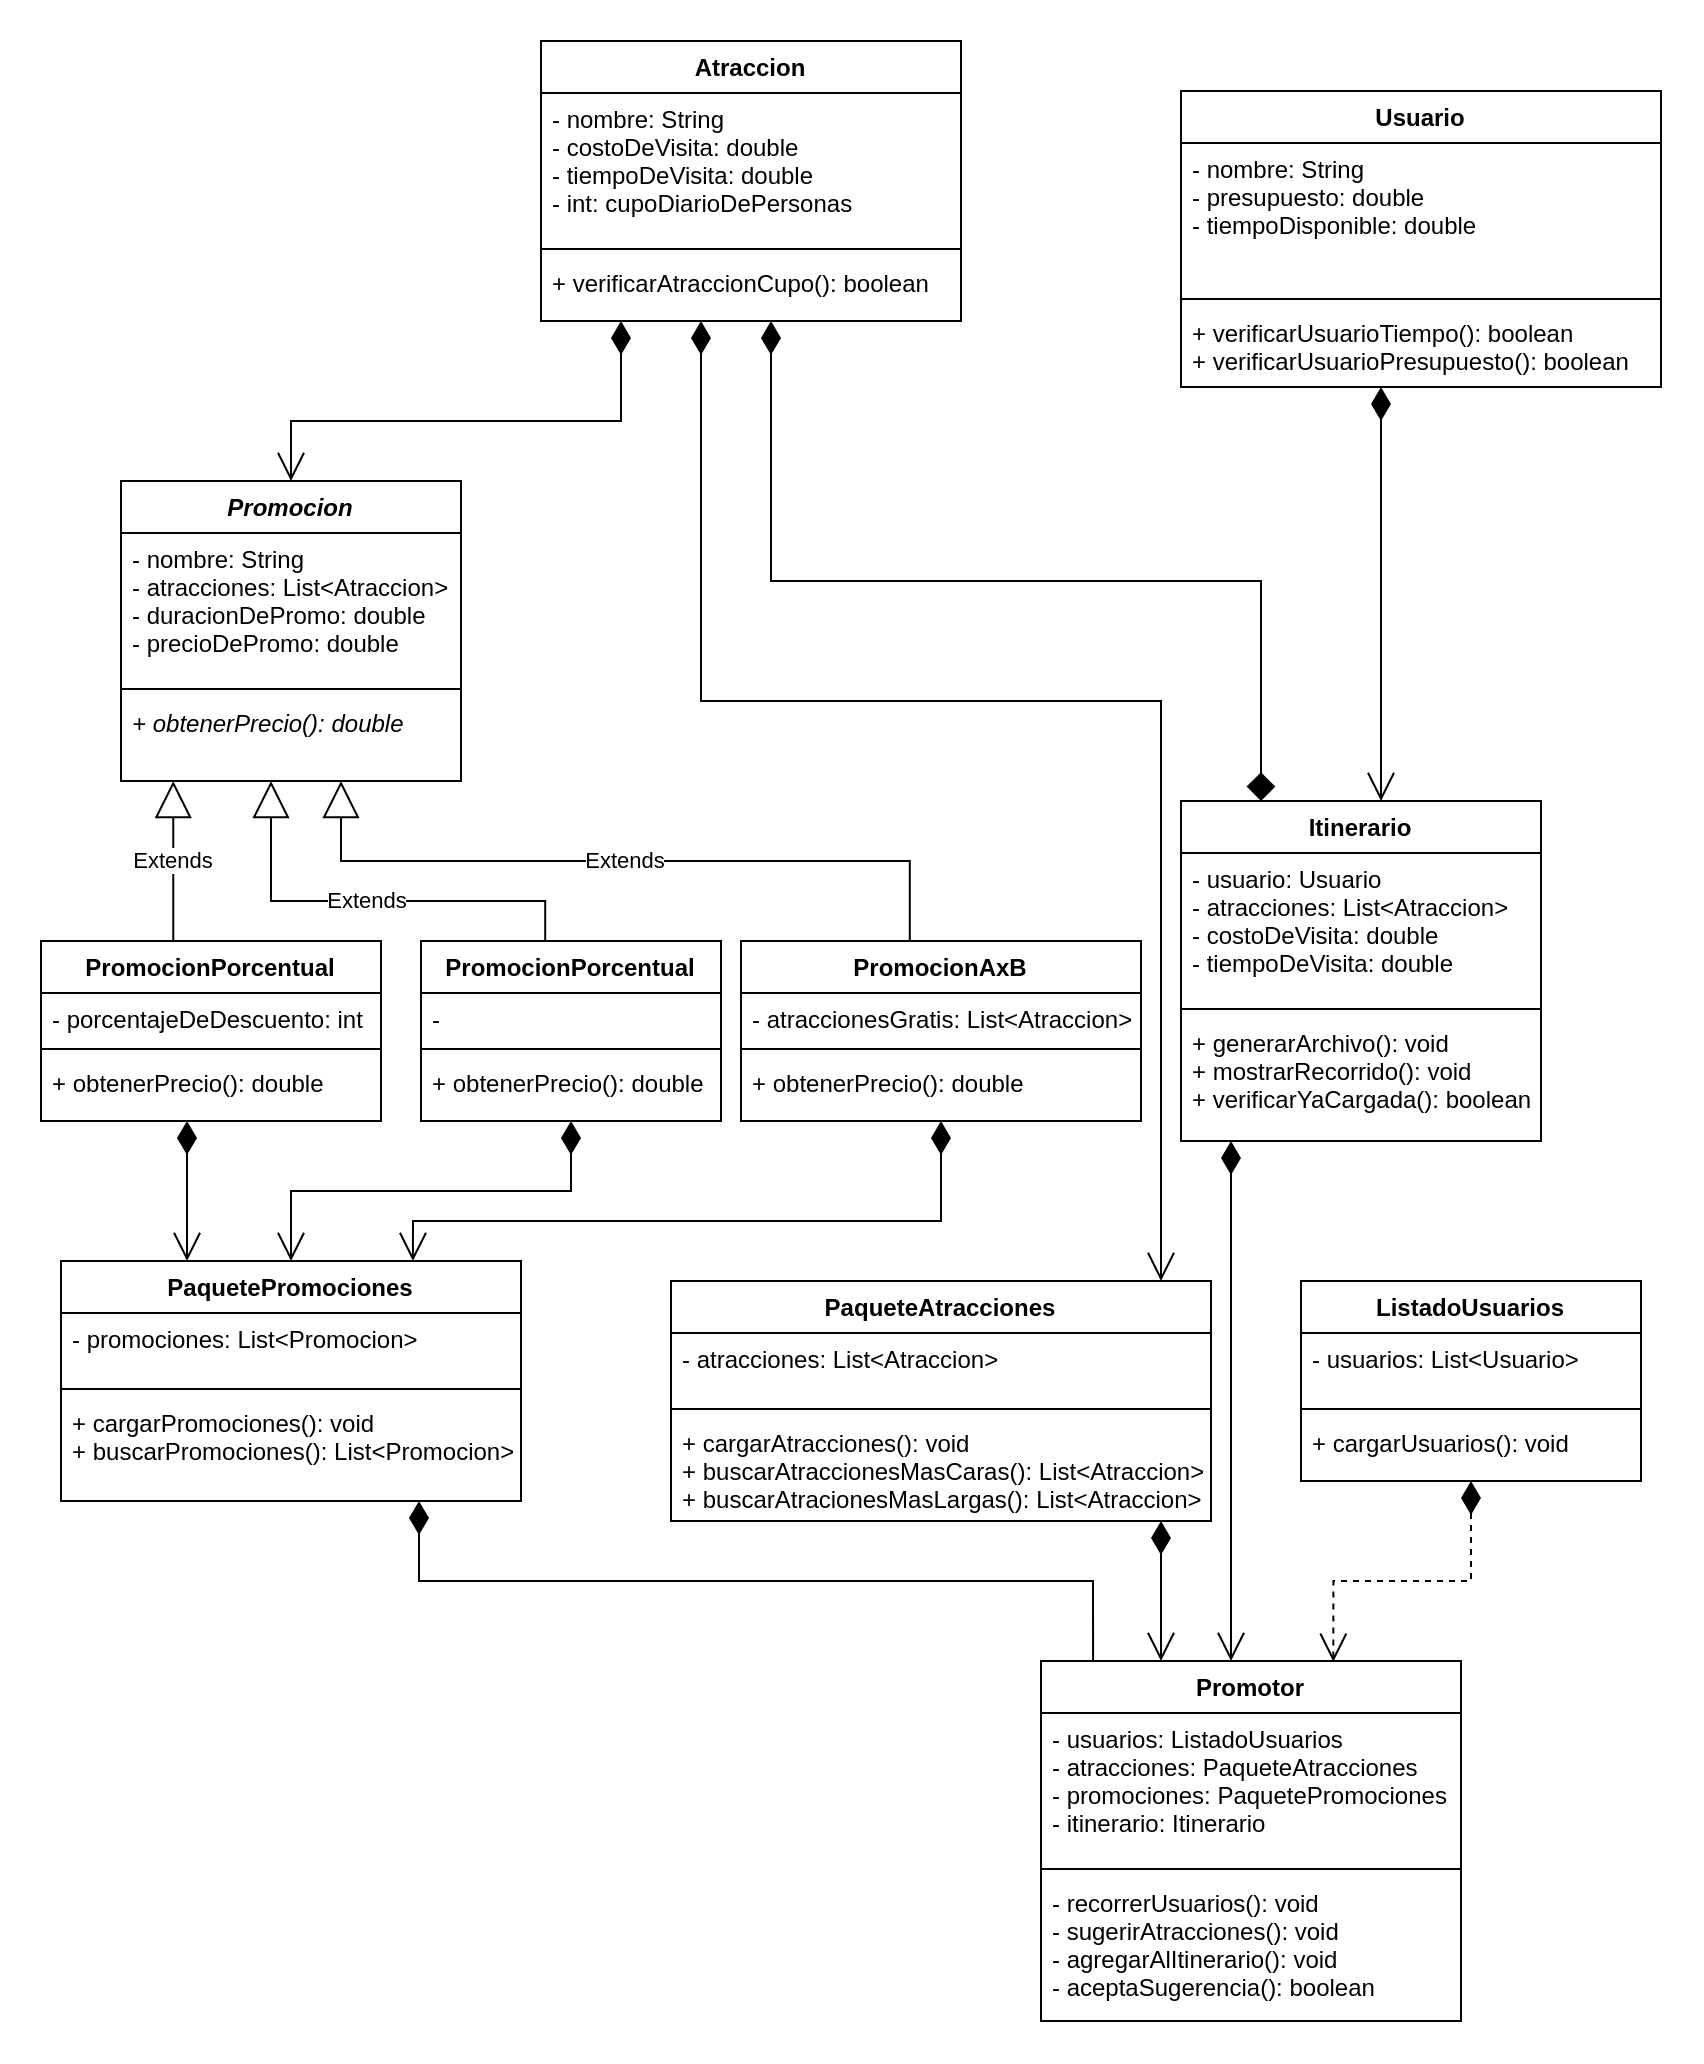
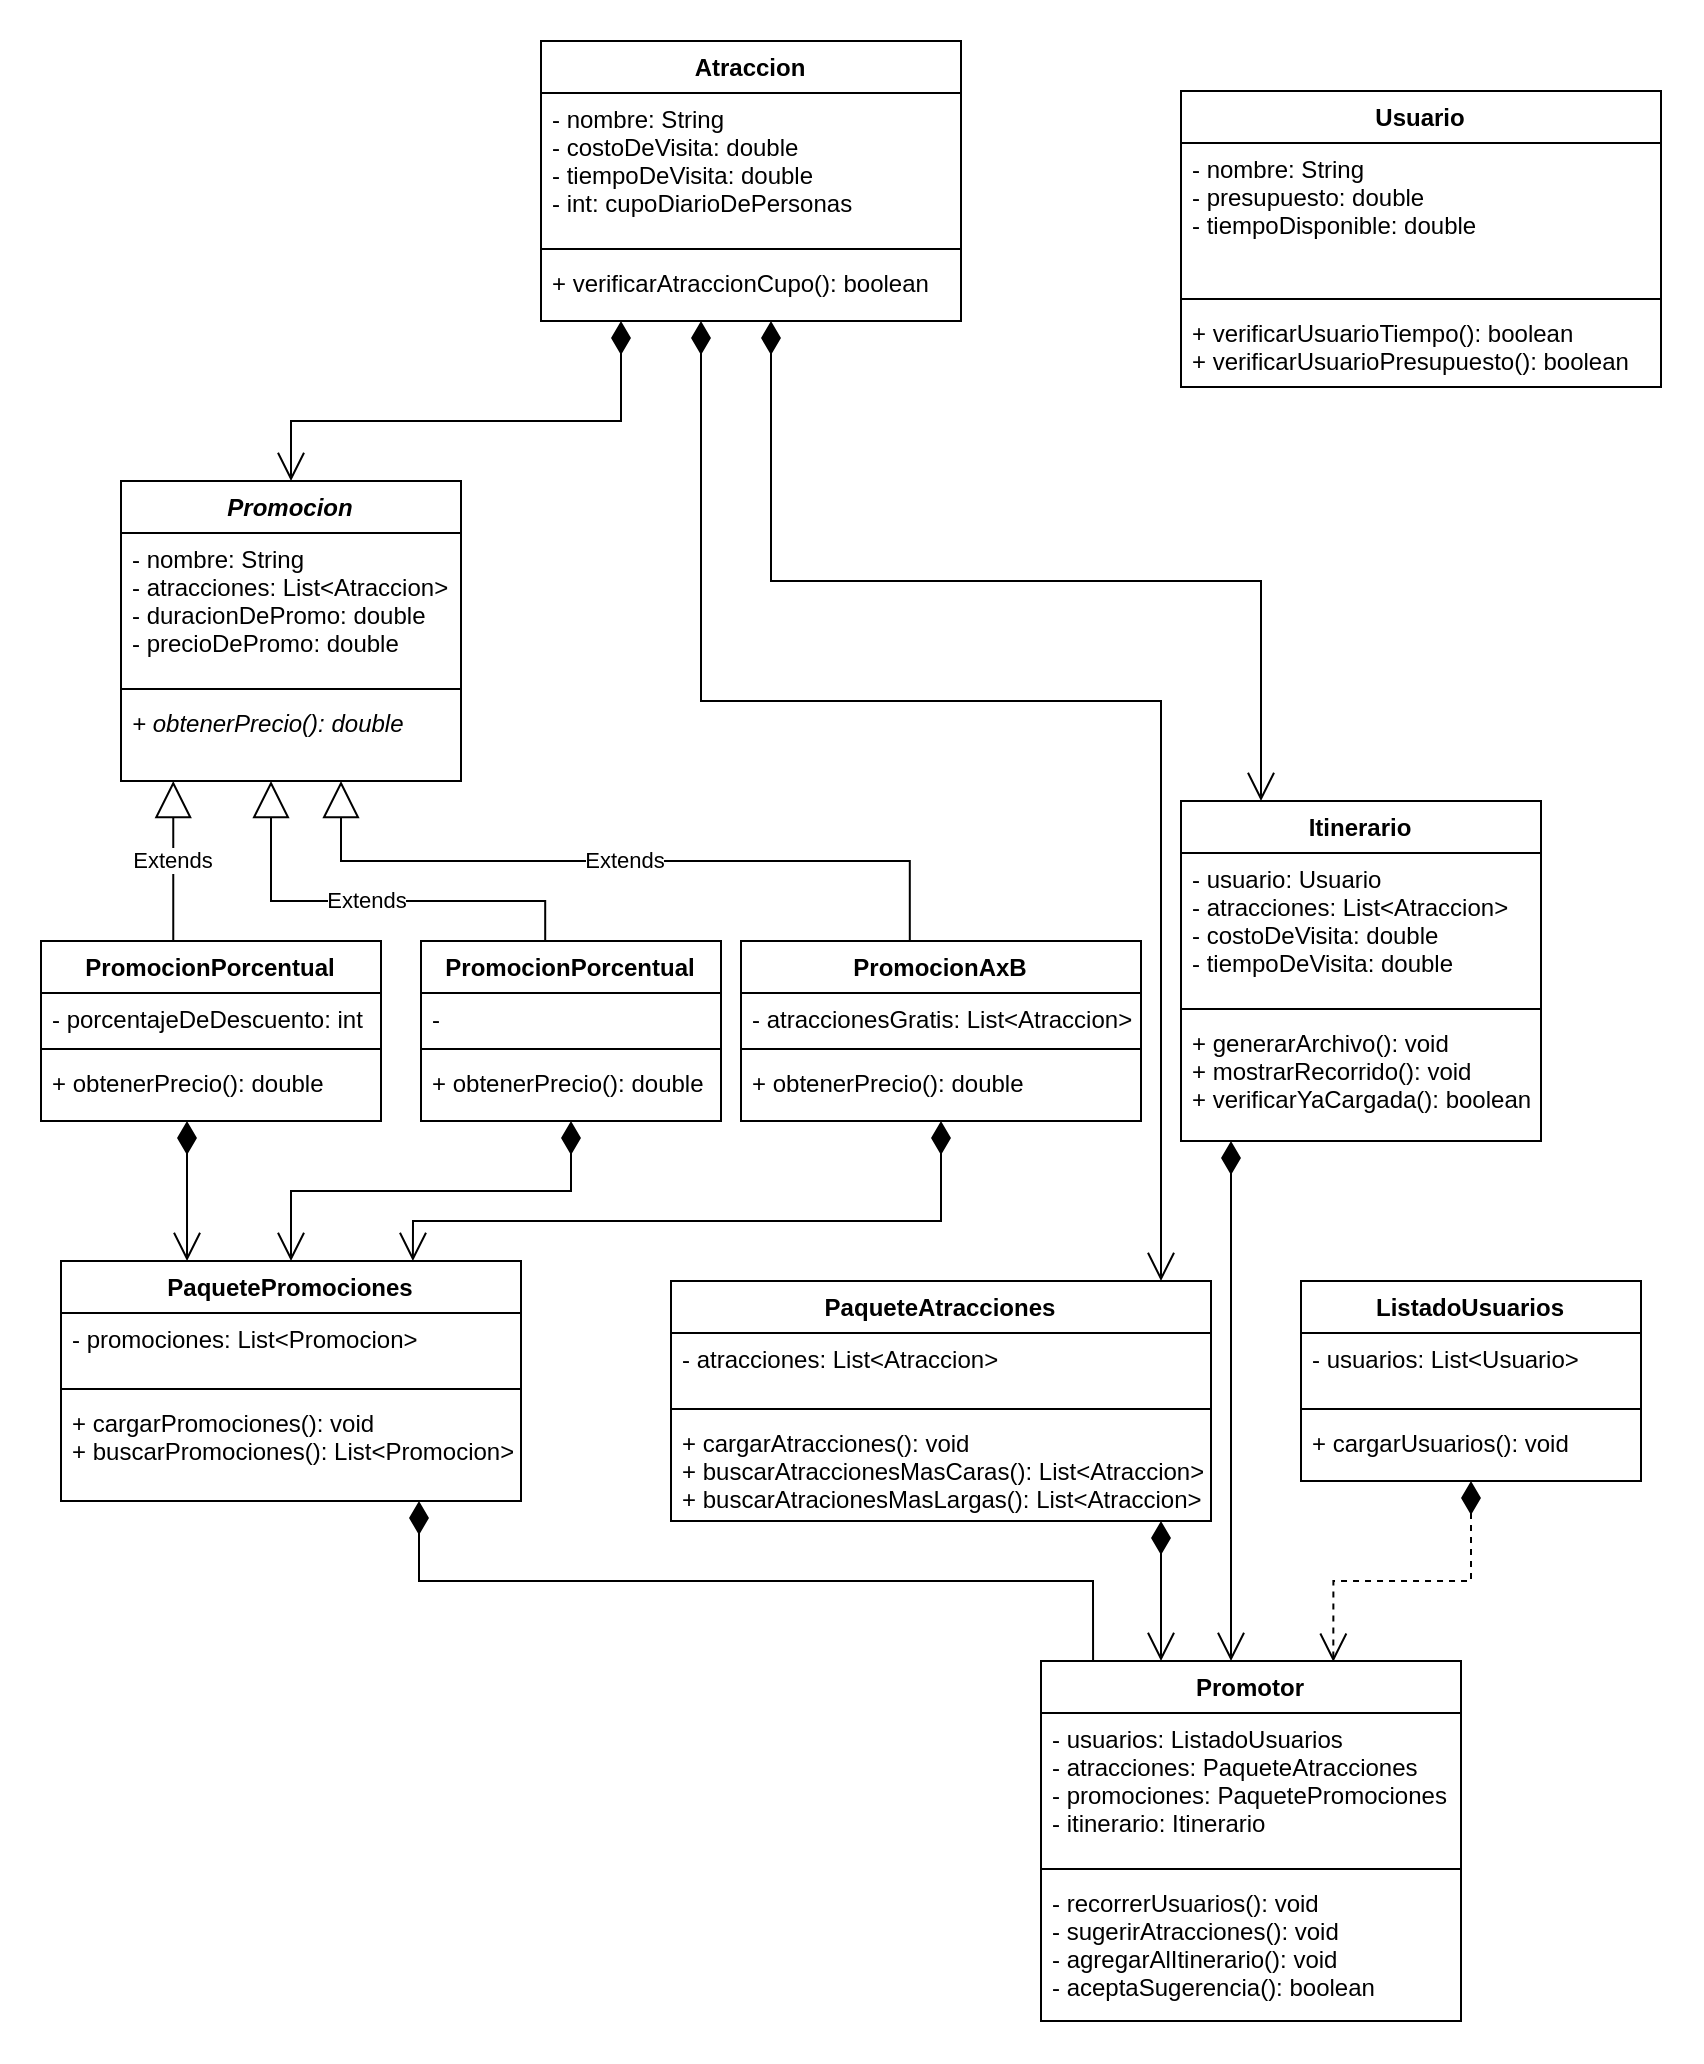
edge "Usuario" -- "Itinerario": removed
edge "Atraccion" -- "Itinerario": arrowhead diamond -> open
